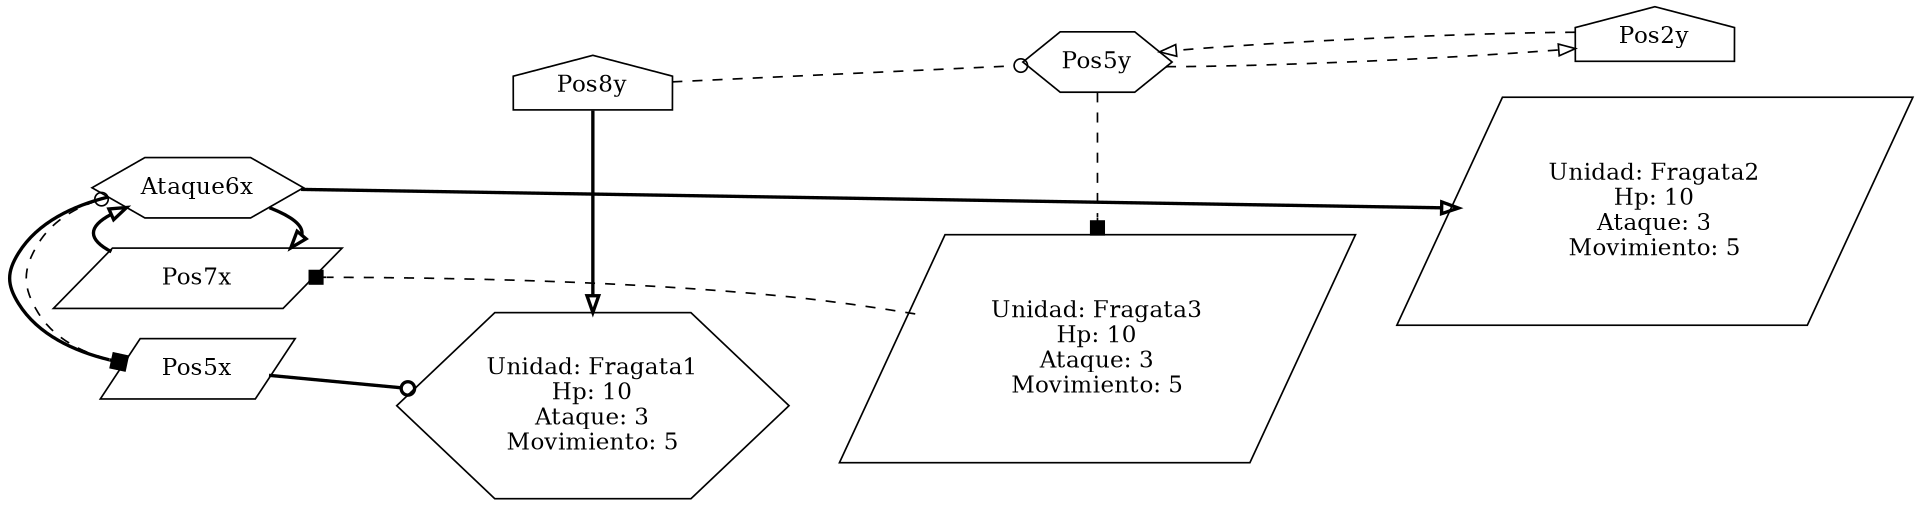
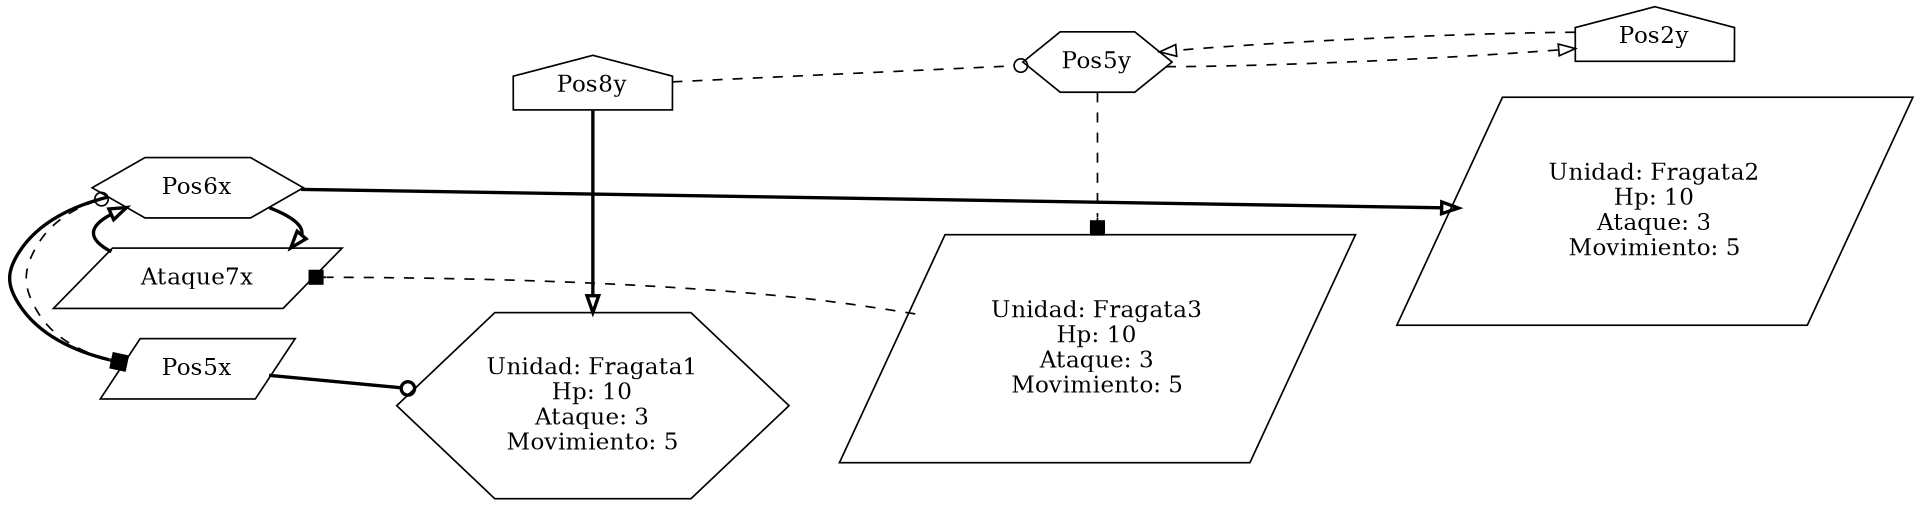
node "Ataque6x": label "Ataque6x" -> "Pos6x"
node "Pos7x": label "Pos7x" -> "Ataque7x"
